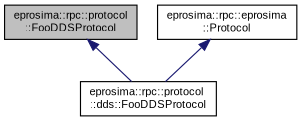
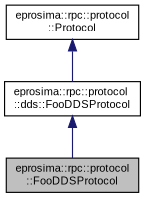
node "eprosima::rpc::eprosima ::Protocol": label "eprosima::rpc::eprosima ::Protocol" -> "eprosima::rpc::protocol ::Protocol"
edge "eprosima::rpc::protocol ::dds::FooDDSProtocol" -> "eprosima::rpc::protocol ::FooDDSProtocol": reversed
